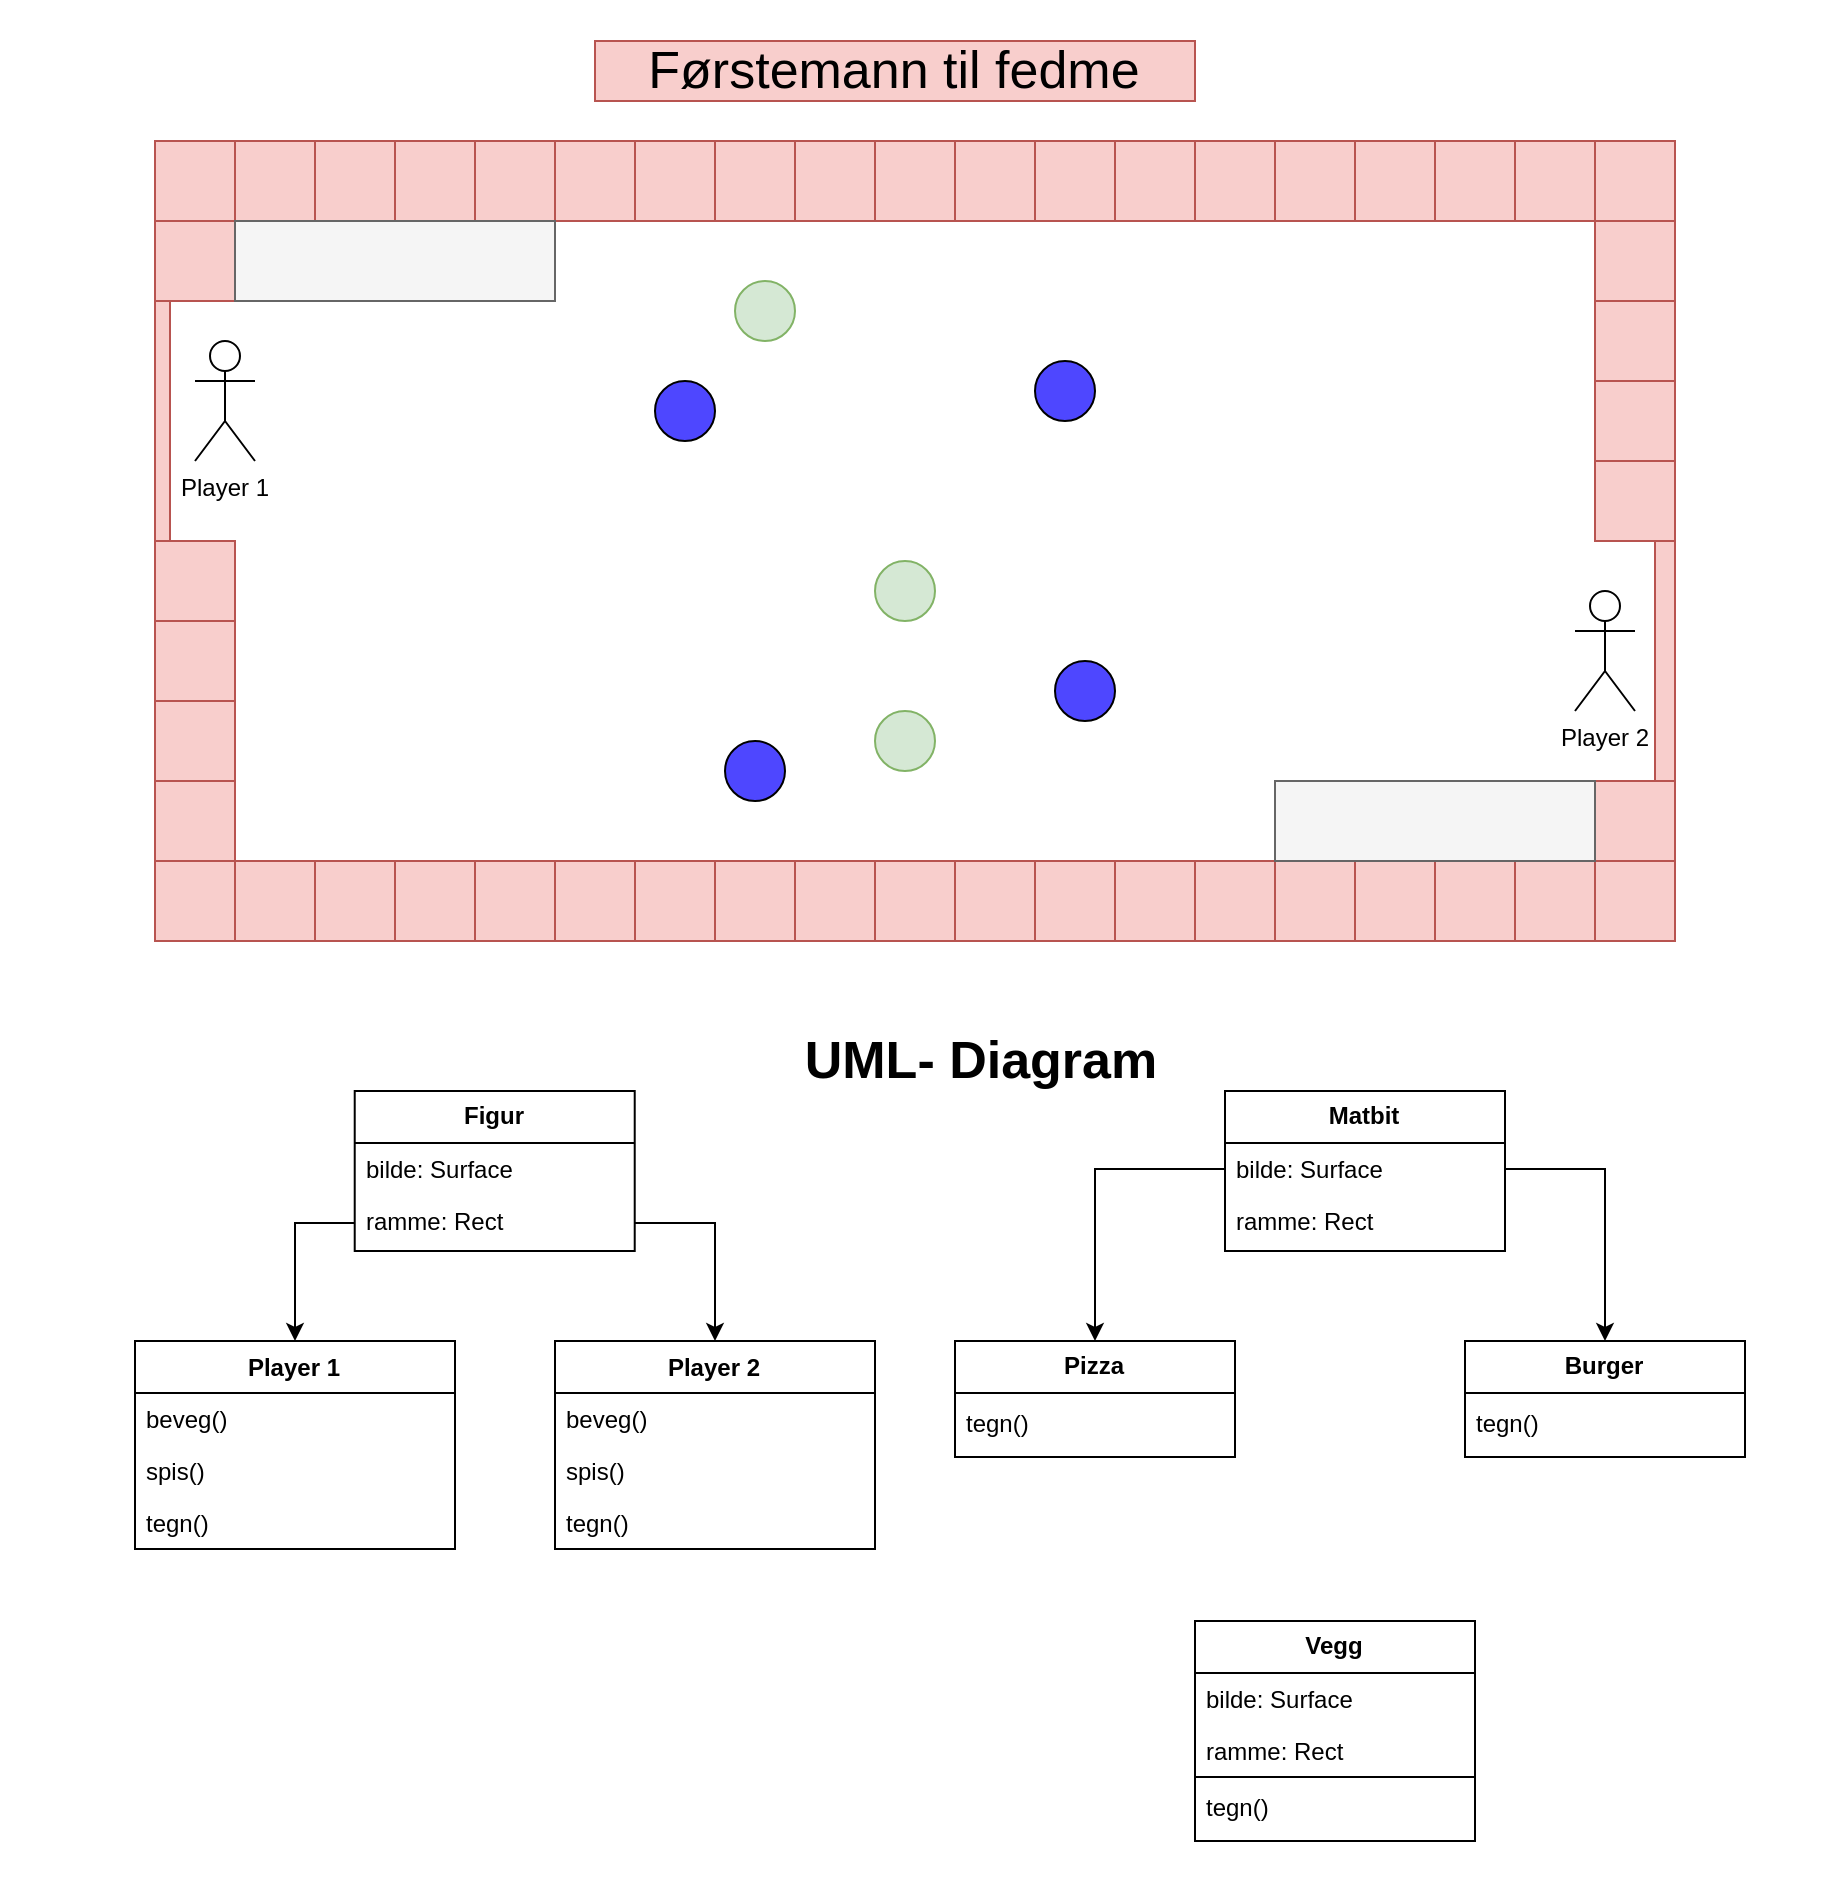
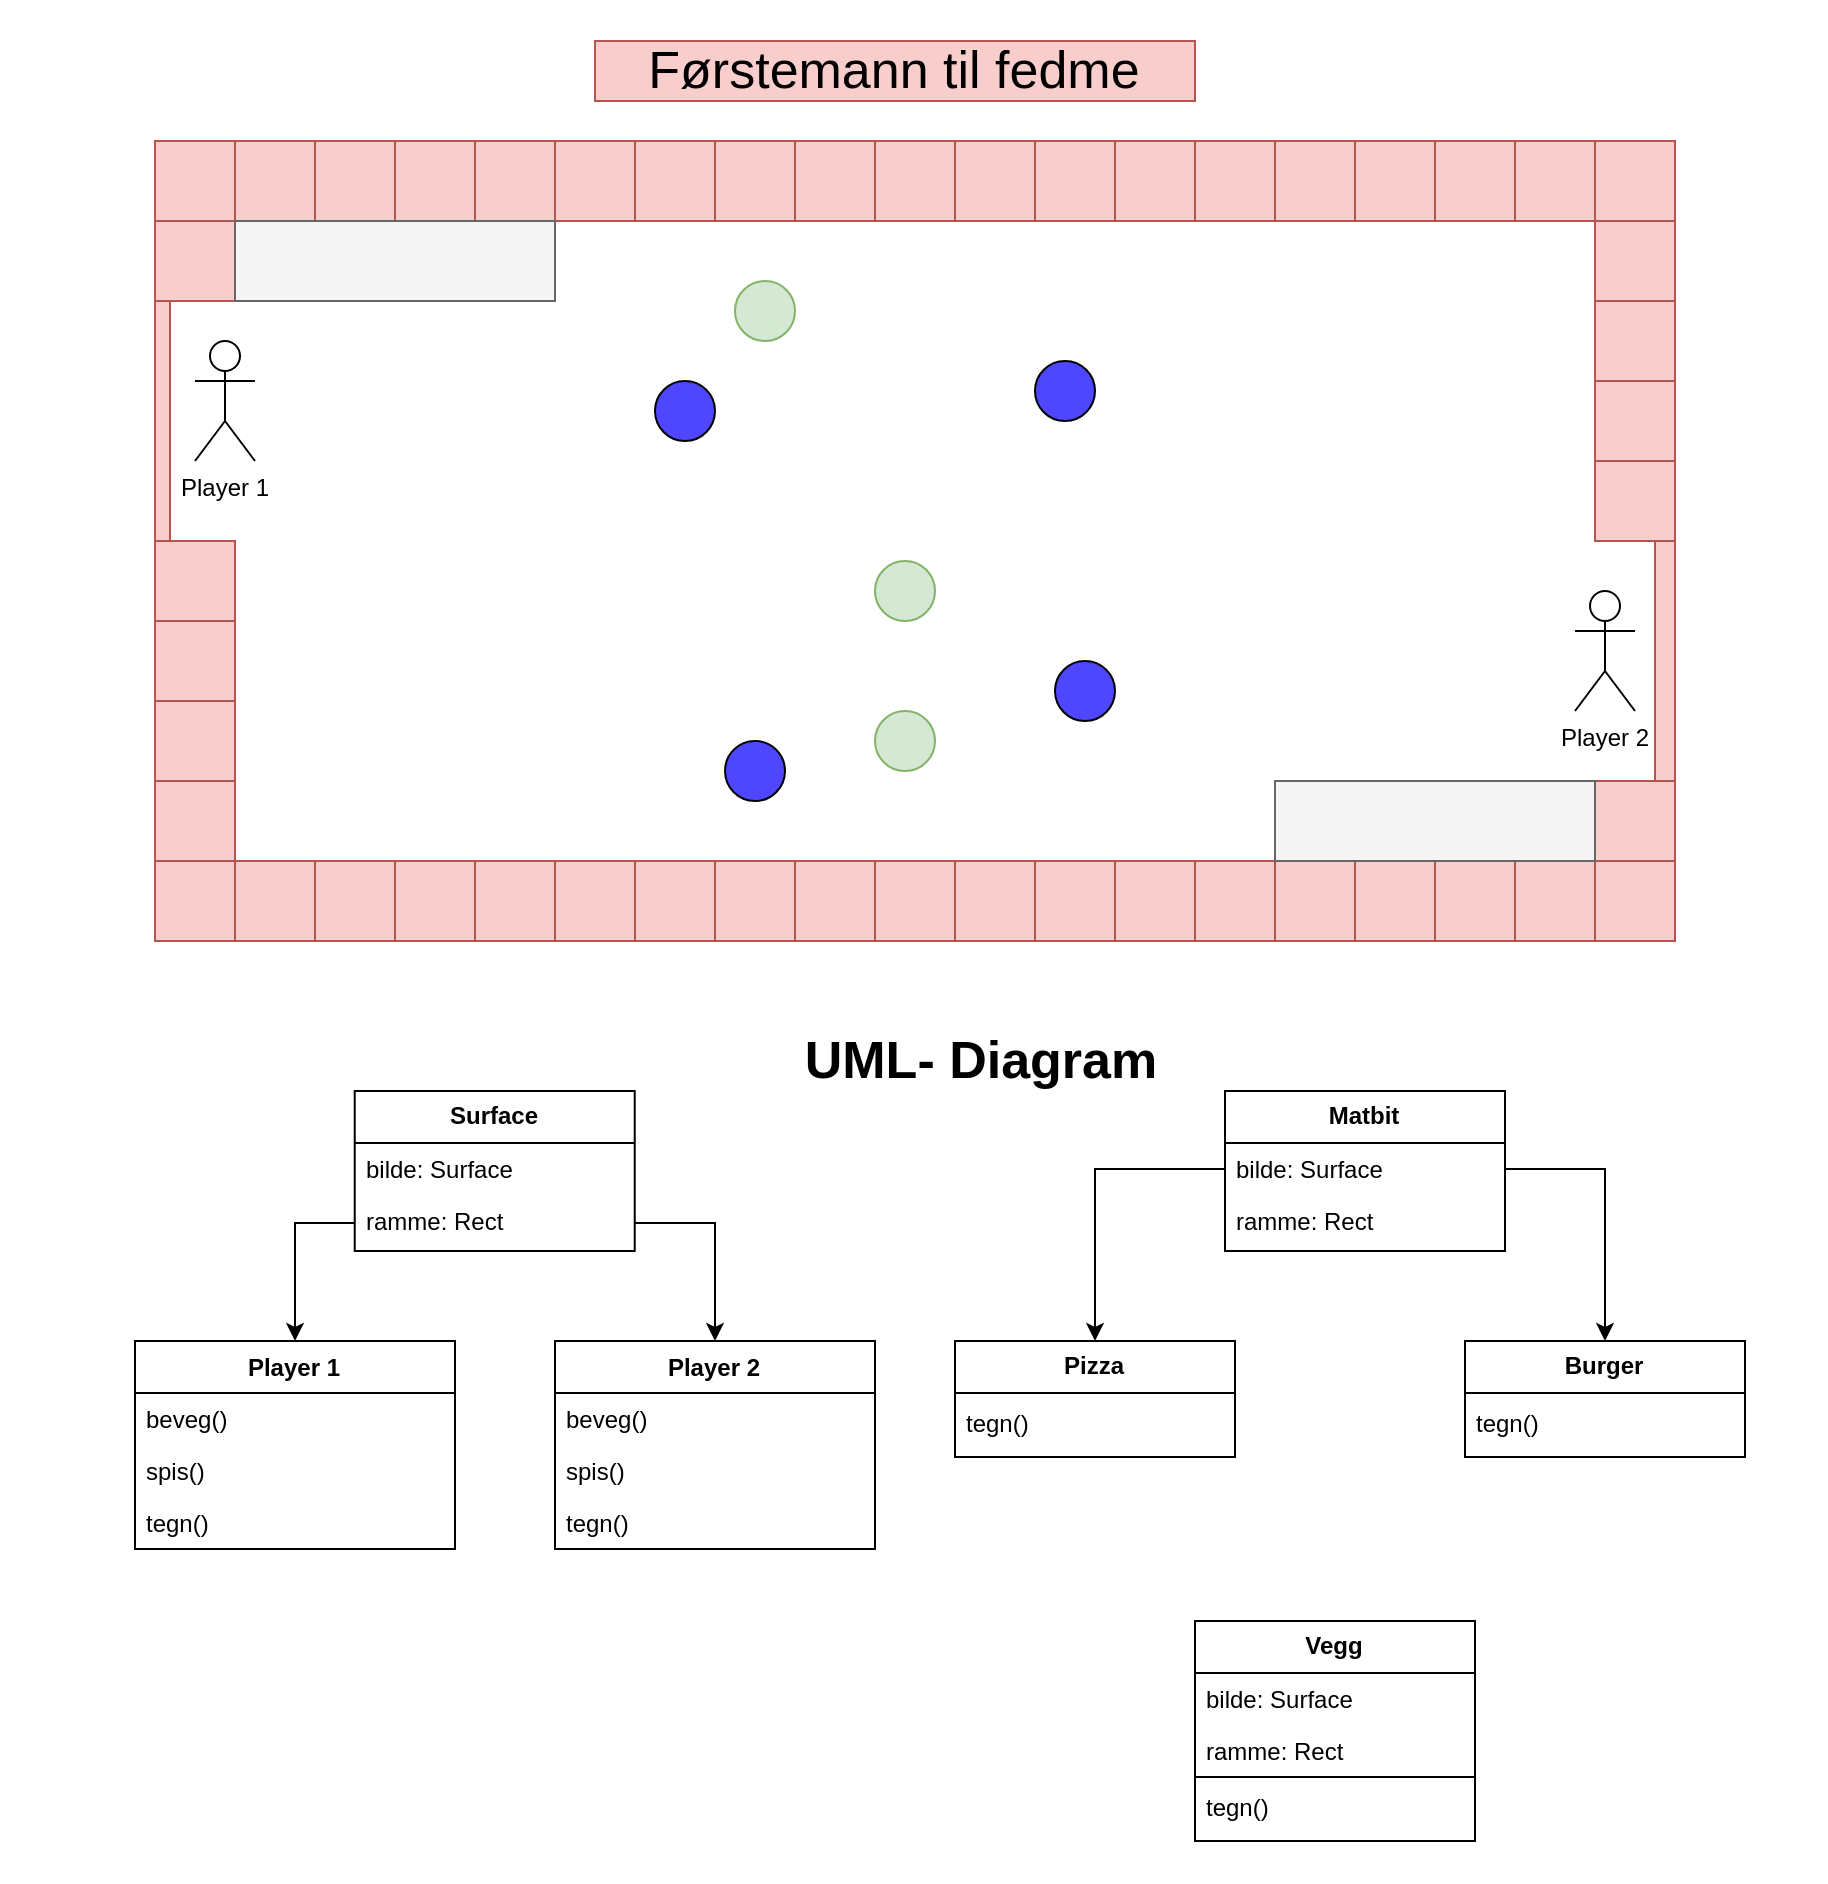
node "Figur": label "Figur" -> "Surface"
